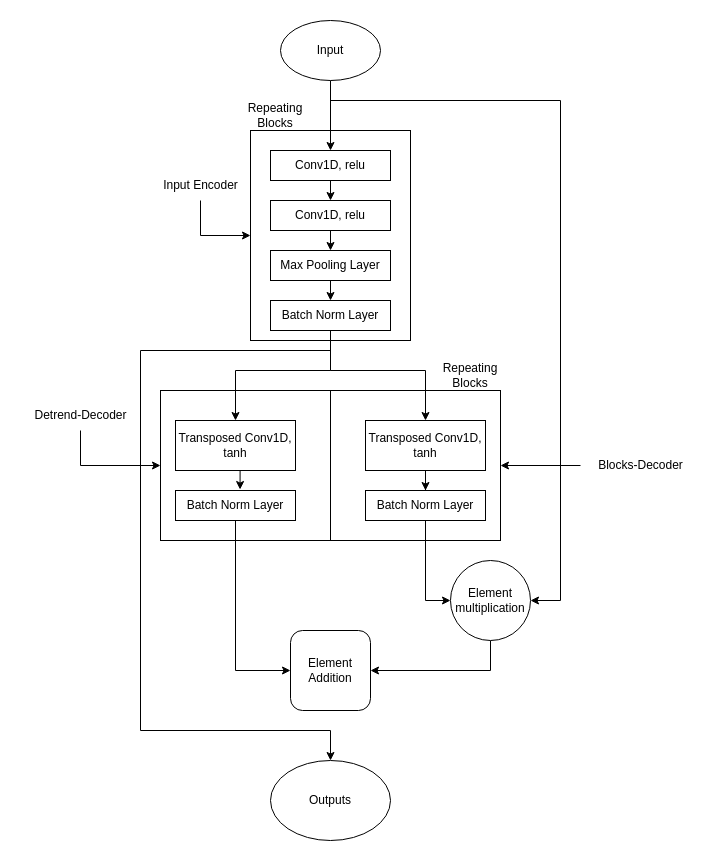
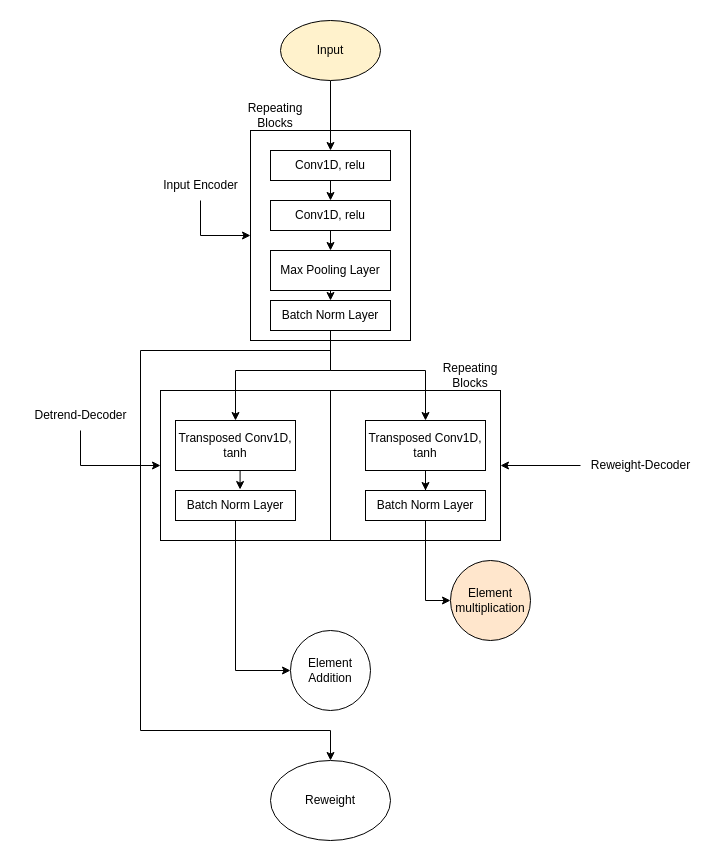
node "Input": fillcolor #ffffff -> #fff2cc
edge "Input" -> "Element multiplication": removed
node "Max Pooling Layer": size 120x30 -> 120x40
node "Blocks-Decoder": label "Blocks-Decoder" -> "Reweight-Decoder"
node "Element multiplication": fillcolor #ffffff -> #ffe6cc
node "Element Addition": shape rounded rectangle -> ellipse
edge "Element multiplication" -> "Element Addition": removed
node "Outputs": label "Outputs" -> "Reweight"
